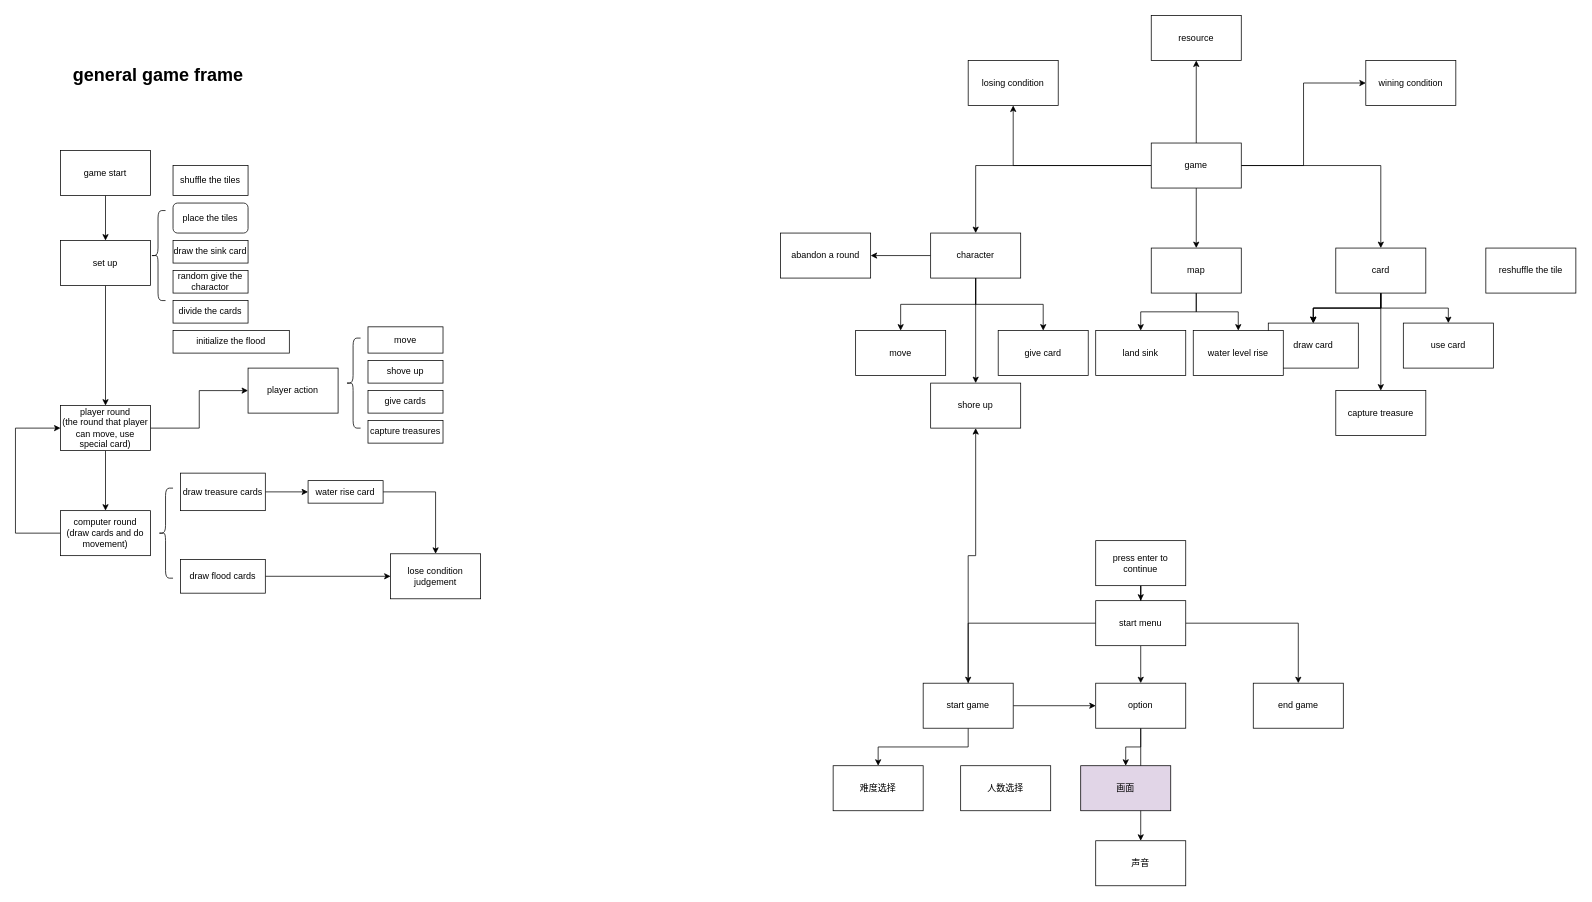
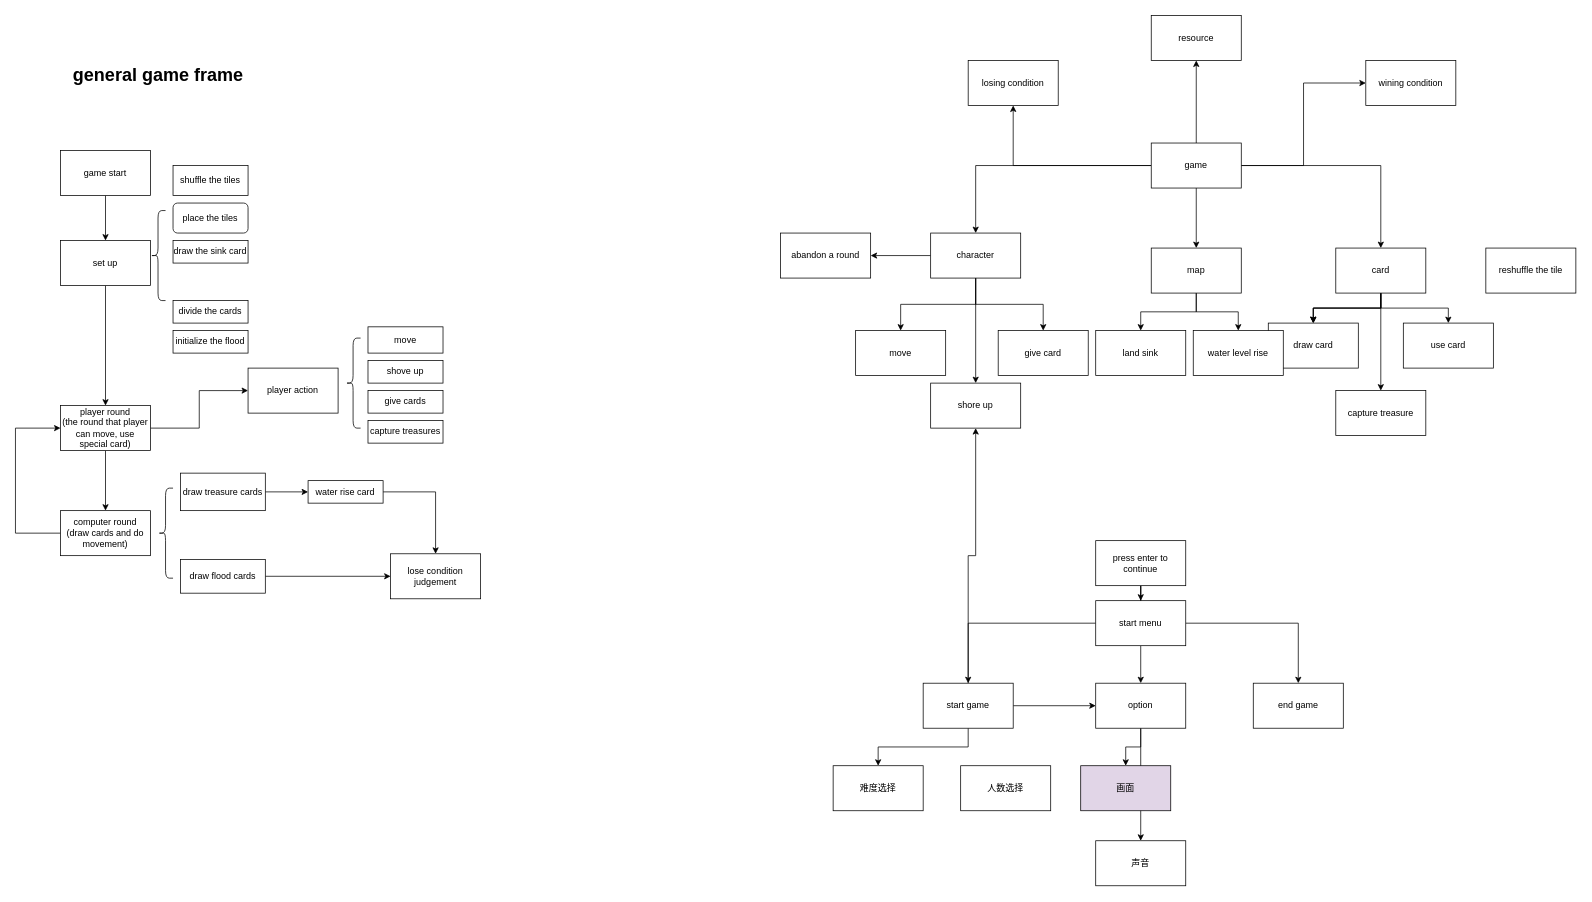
node "random give the charactor": removed
node "initialize the flood": size 116x23 -> 75x23
